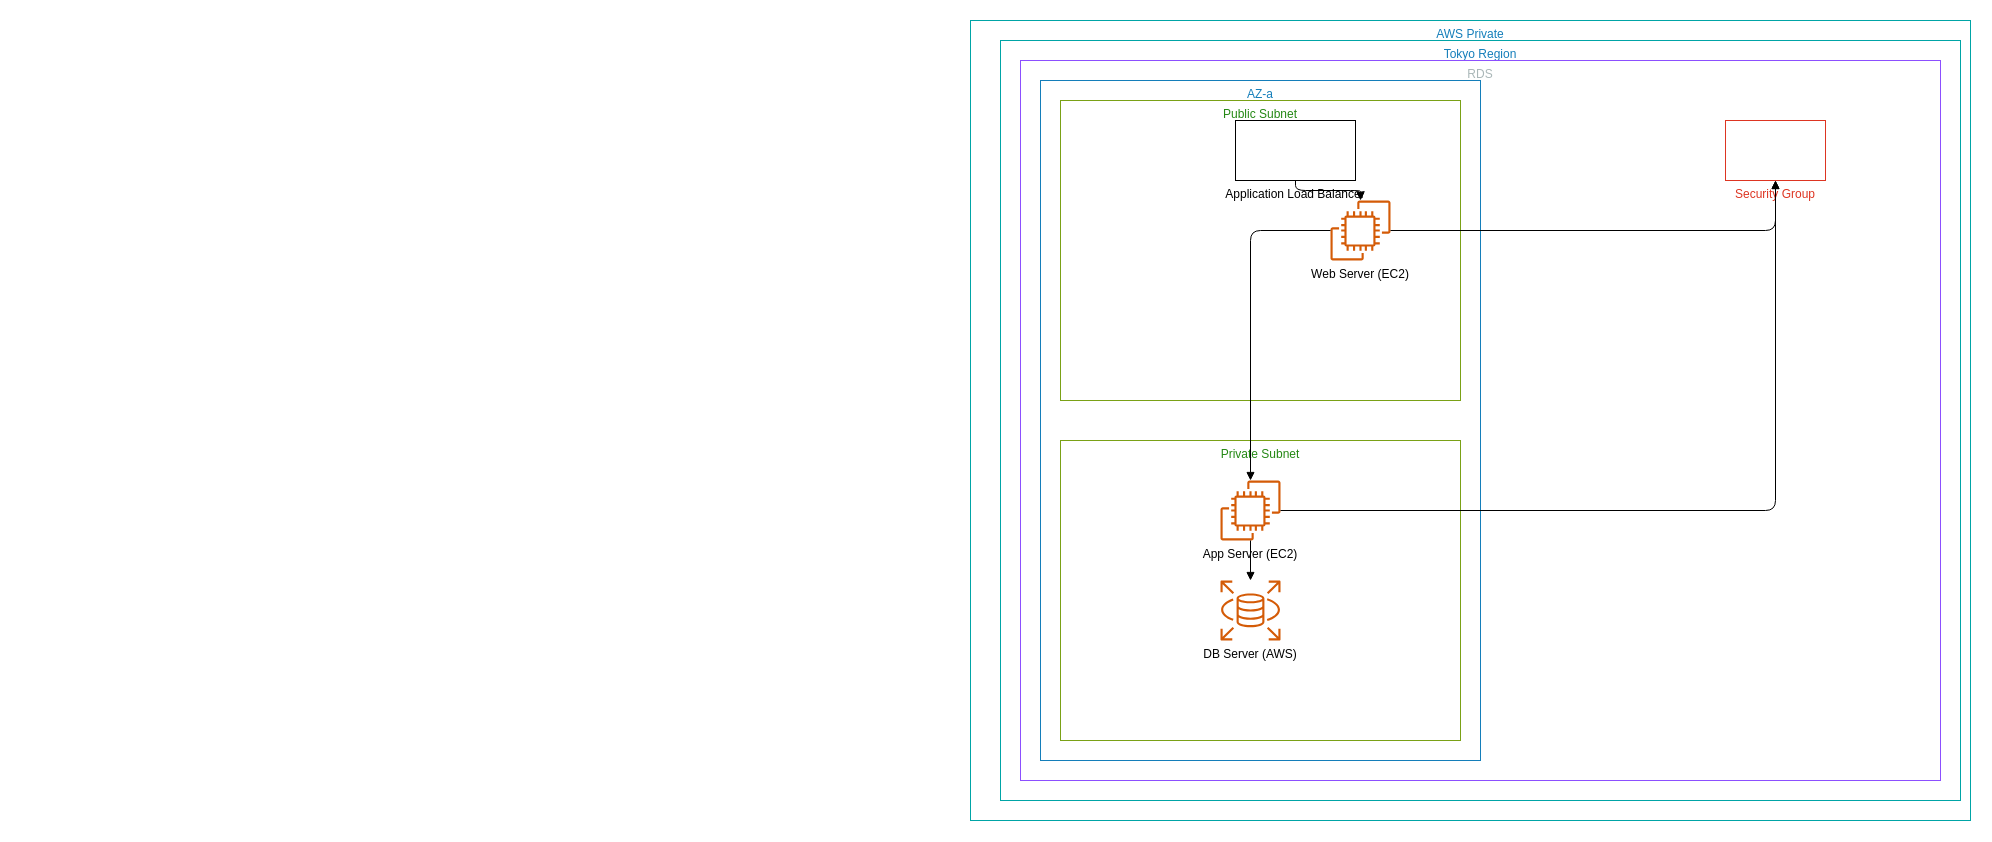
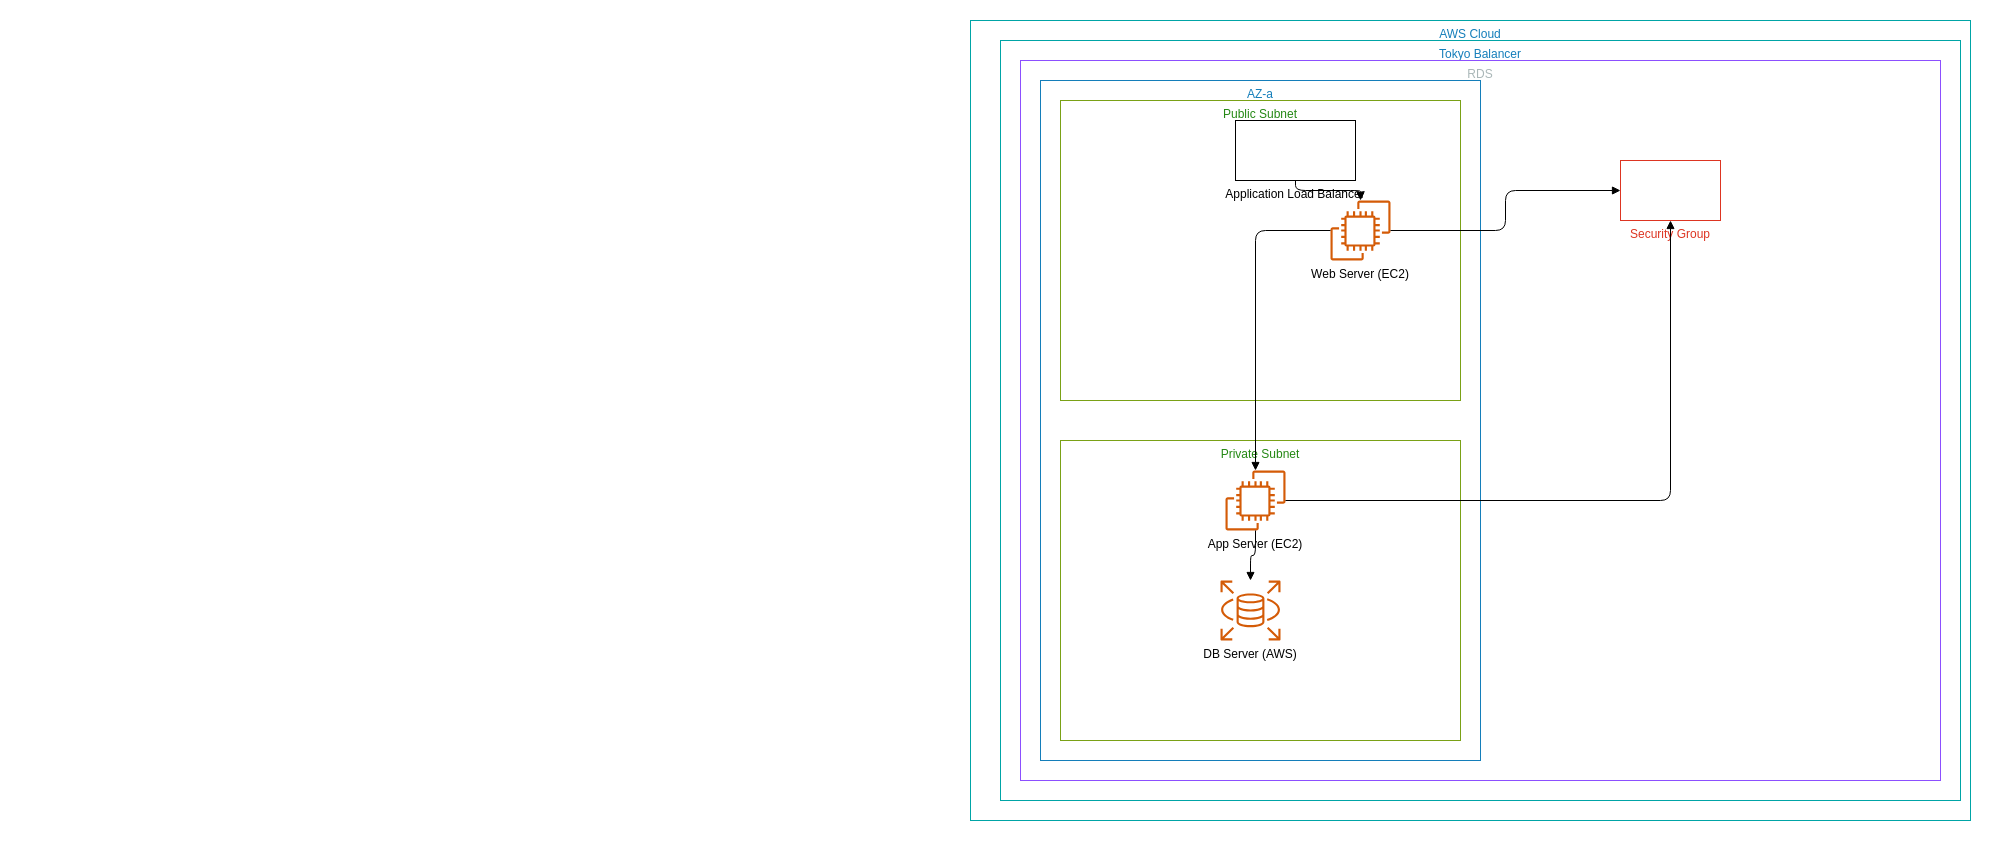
node "AWS Private": label "AWS Private" -> "AWS Cloud"
node "Tokyo Region": label "Tokyo Region" -> "Tokyo Balancer"
node "Security Group": moved (1776, 151) -> (1671, 191)
node "App Server (EC2)": moved (1251, 511) -> (1256, 501)
